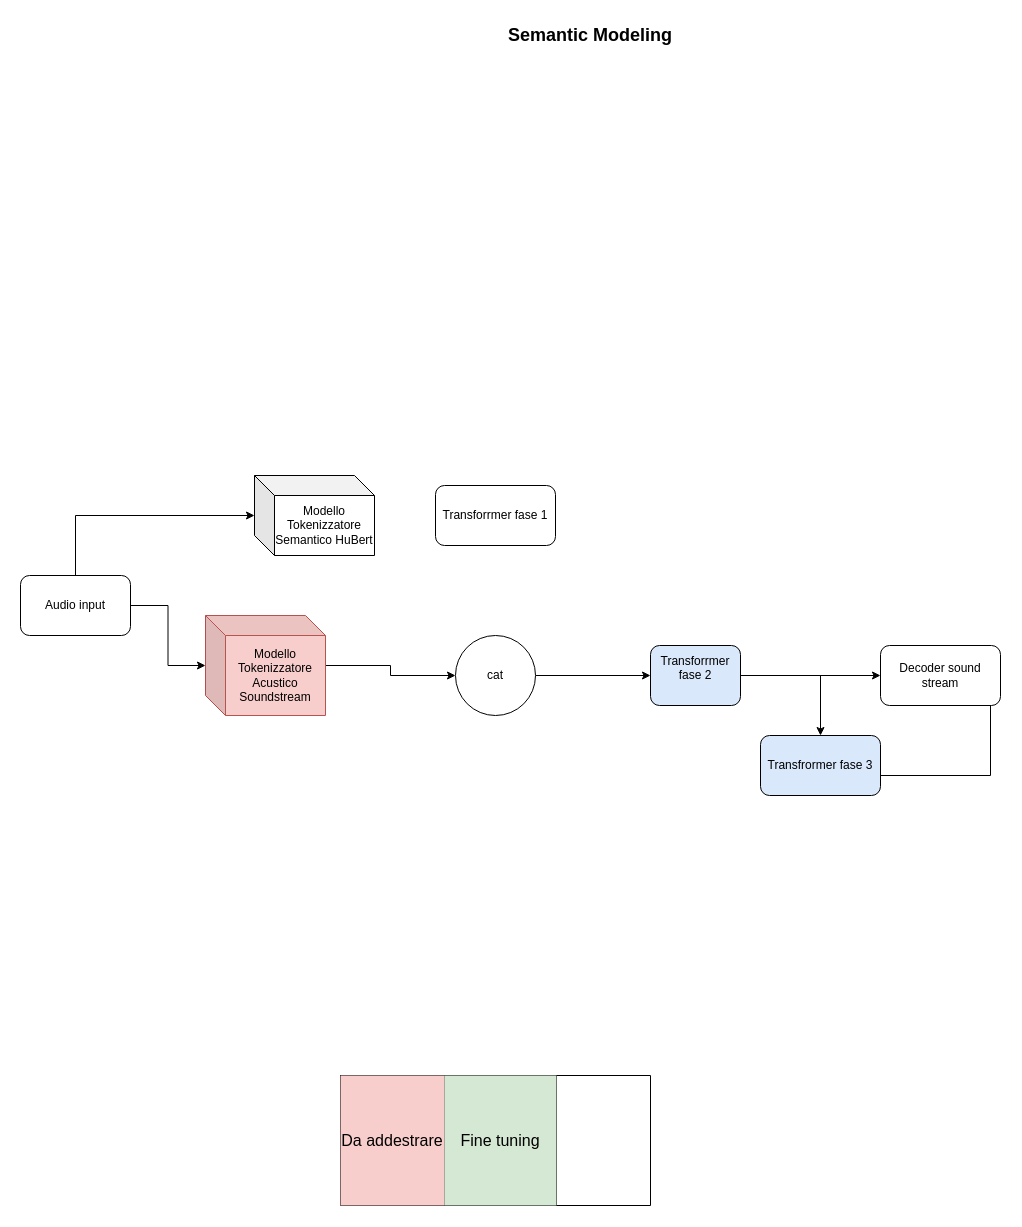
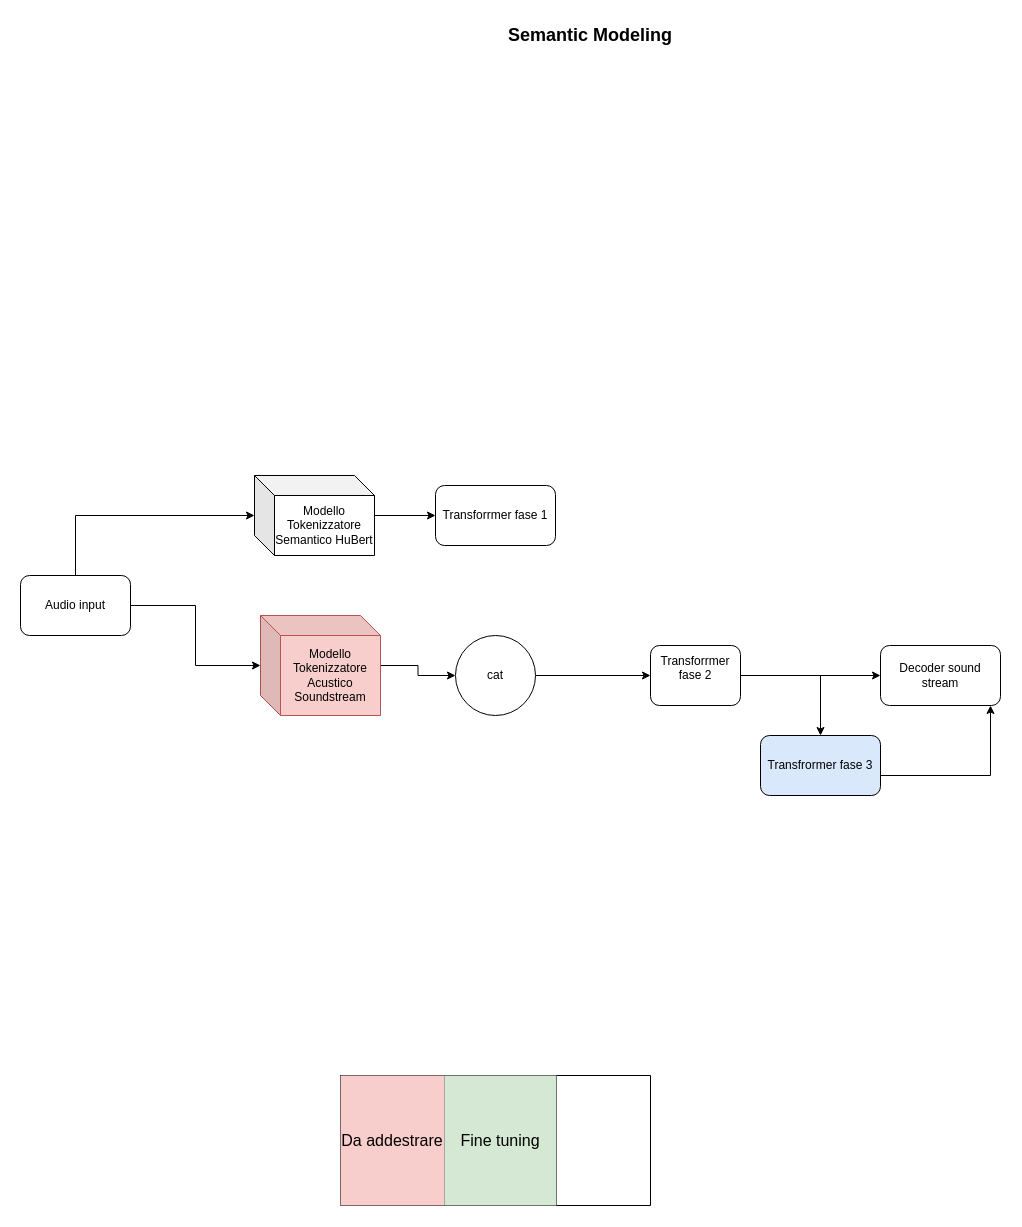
edge "Modello Tokenizzatore Semantico HuBert" -> "Transforrmer fase 1": added
node "Modello Tokenizzatore Acustico Soundstream": moved (266, 666) -> (321, 666)
node "Transforrmer fase 2": fillcolor #dae8fc -> #ffffff
edge "Decoder sound stream" -- "Transfrormer fase 3": arrowhead none -> classic
